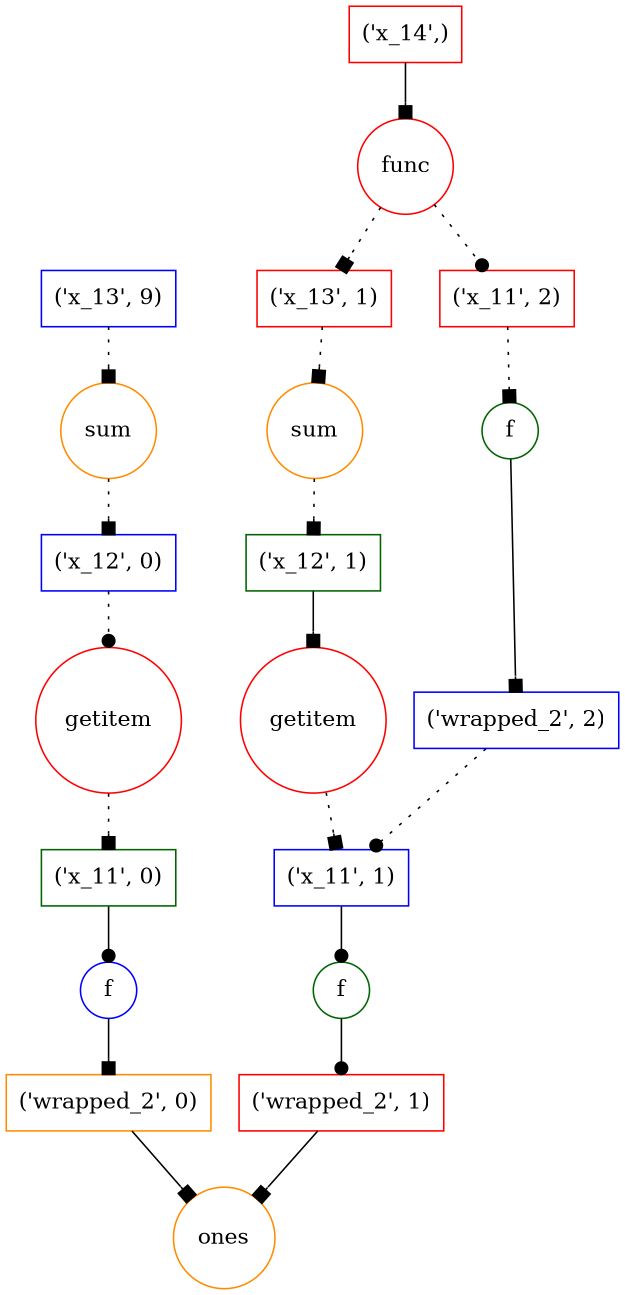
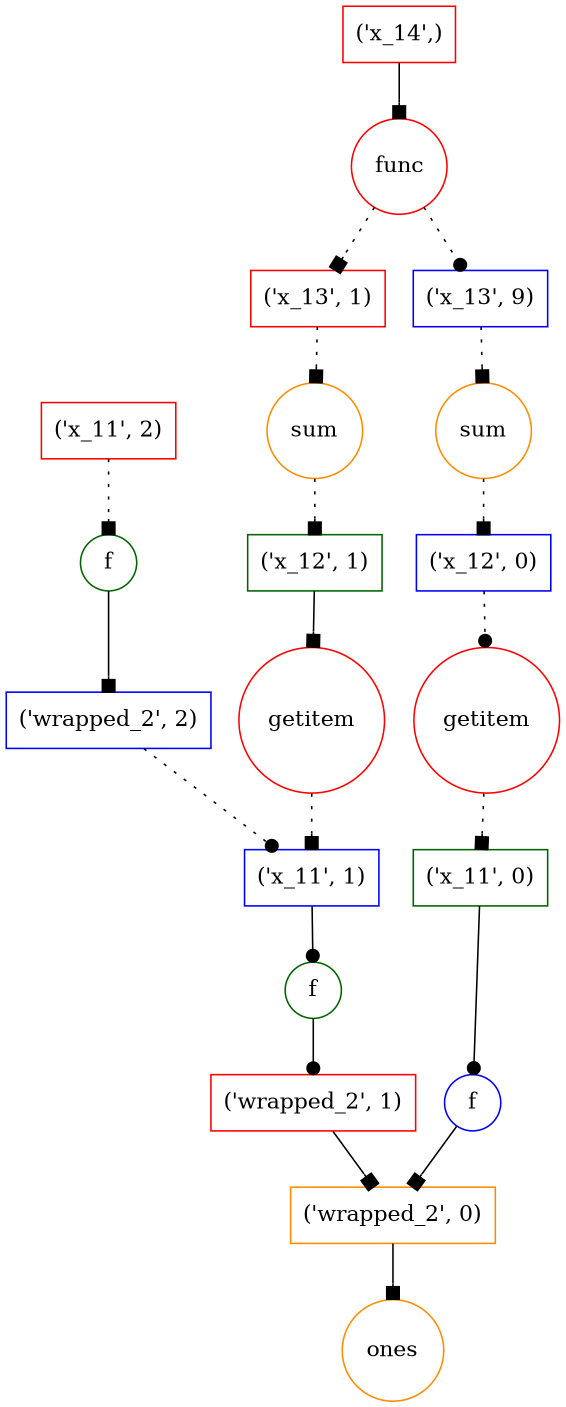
edge "func" -> "('x_11', 2)": now "func" -> "('x_13', 9)"
edge "('wrapped_2', 1)" -> "ones": now "('wrapped_2', 1)" -> "('wrapped_2', 0)"
